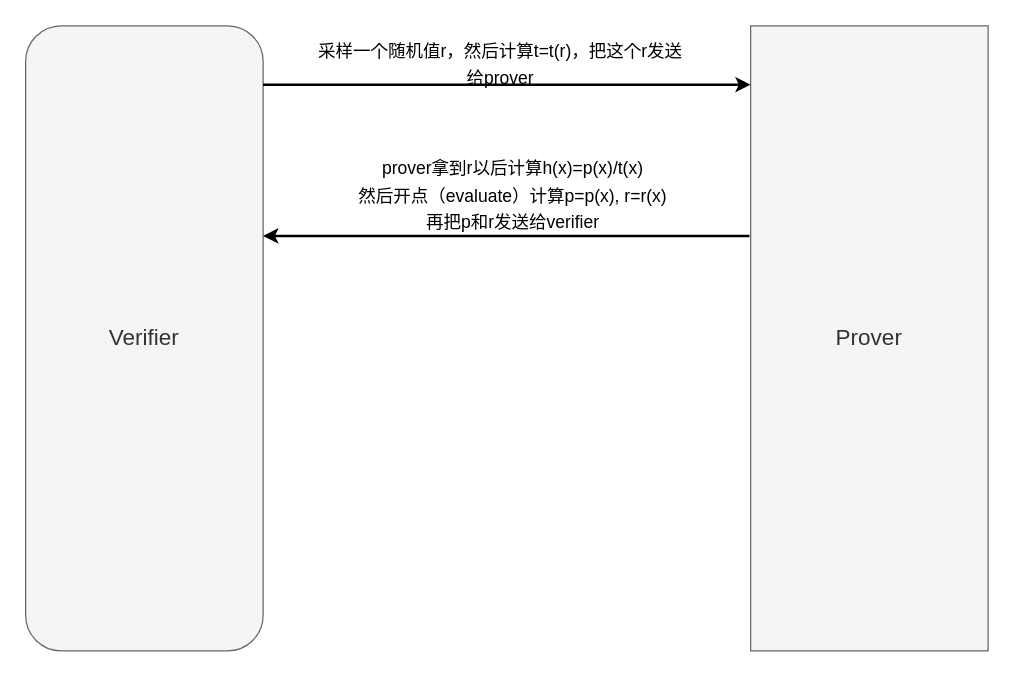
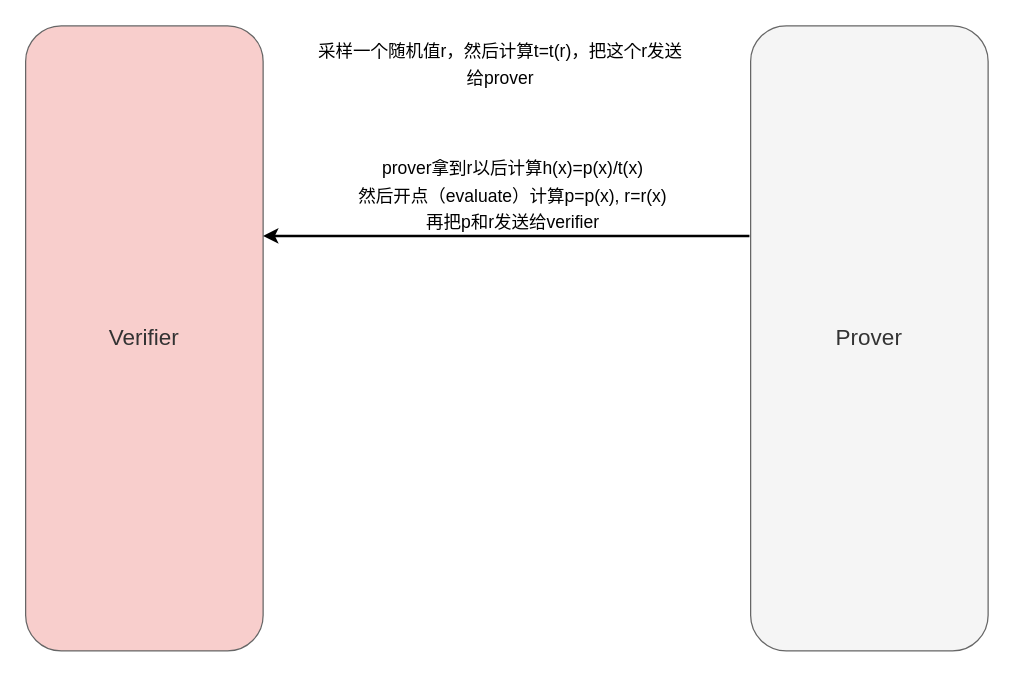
edge "Verifier" -> "Prover": removed
node "Verifier": fillcolor #f5f5f5 -> #f8cecc
node "Prover": shape rectangle -> rounded rectangle
